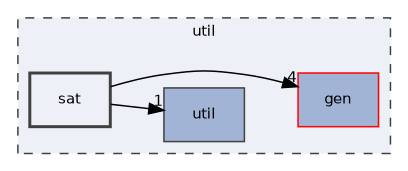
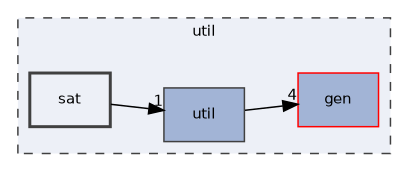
edge "sat" -> "gen": now "util" -> "gen"
